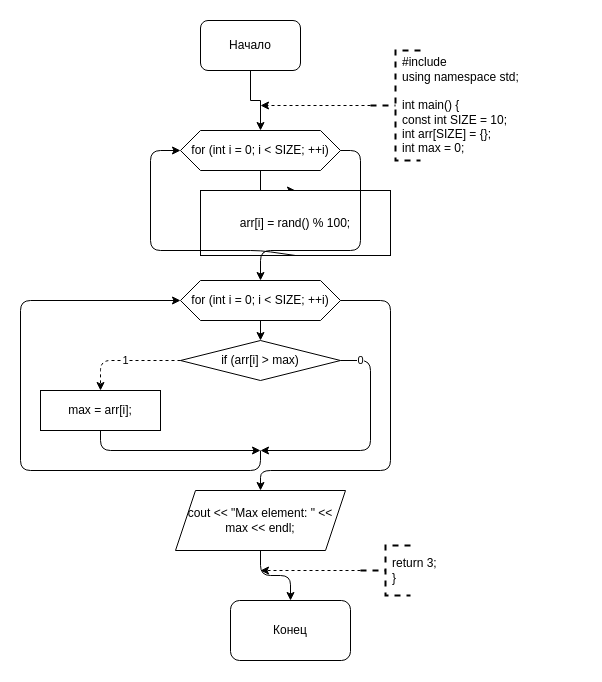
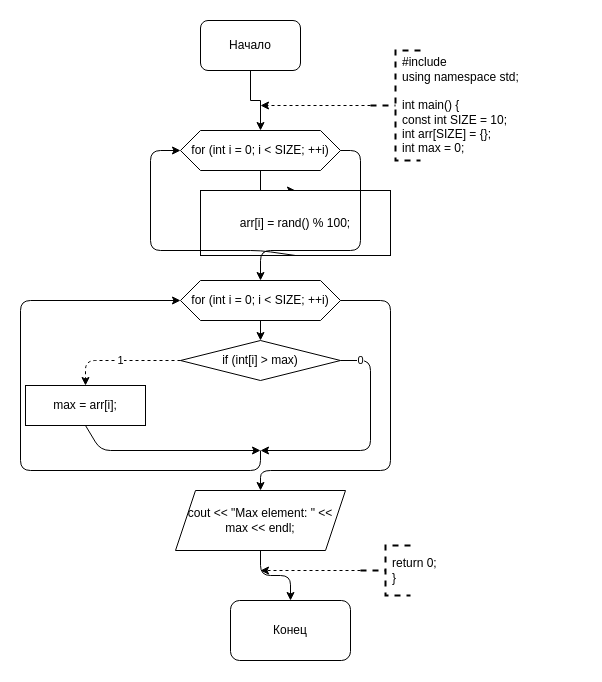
node "if (arr[i] > max)": label "if (arr[i] > max)" -> "if (int[i] > max)"
node "max = arr[i];": moved (101, 411) -> (86, 406)
node "return 3; }": label "return 3; }" -> "return 0; }"
